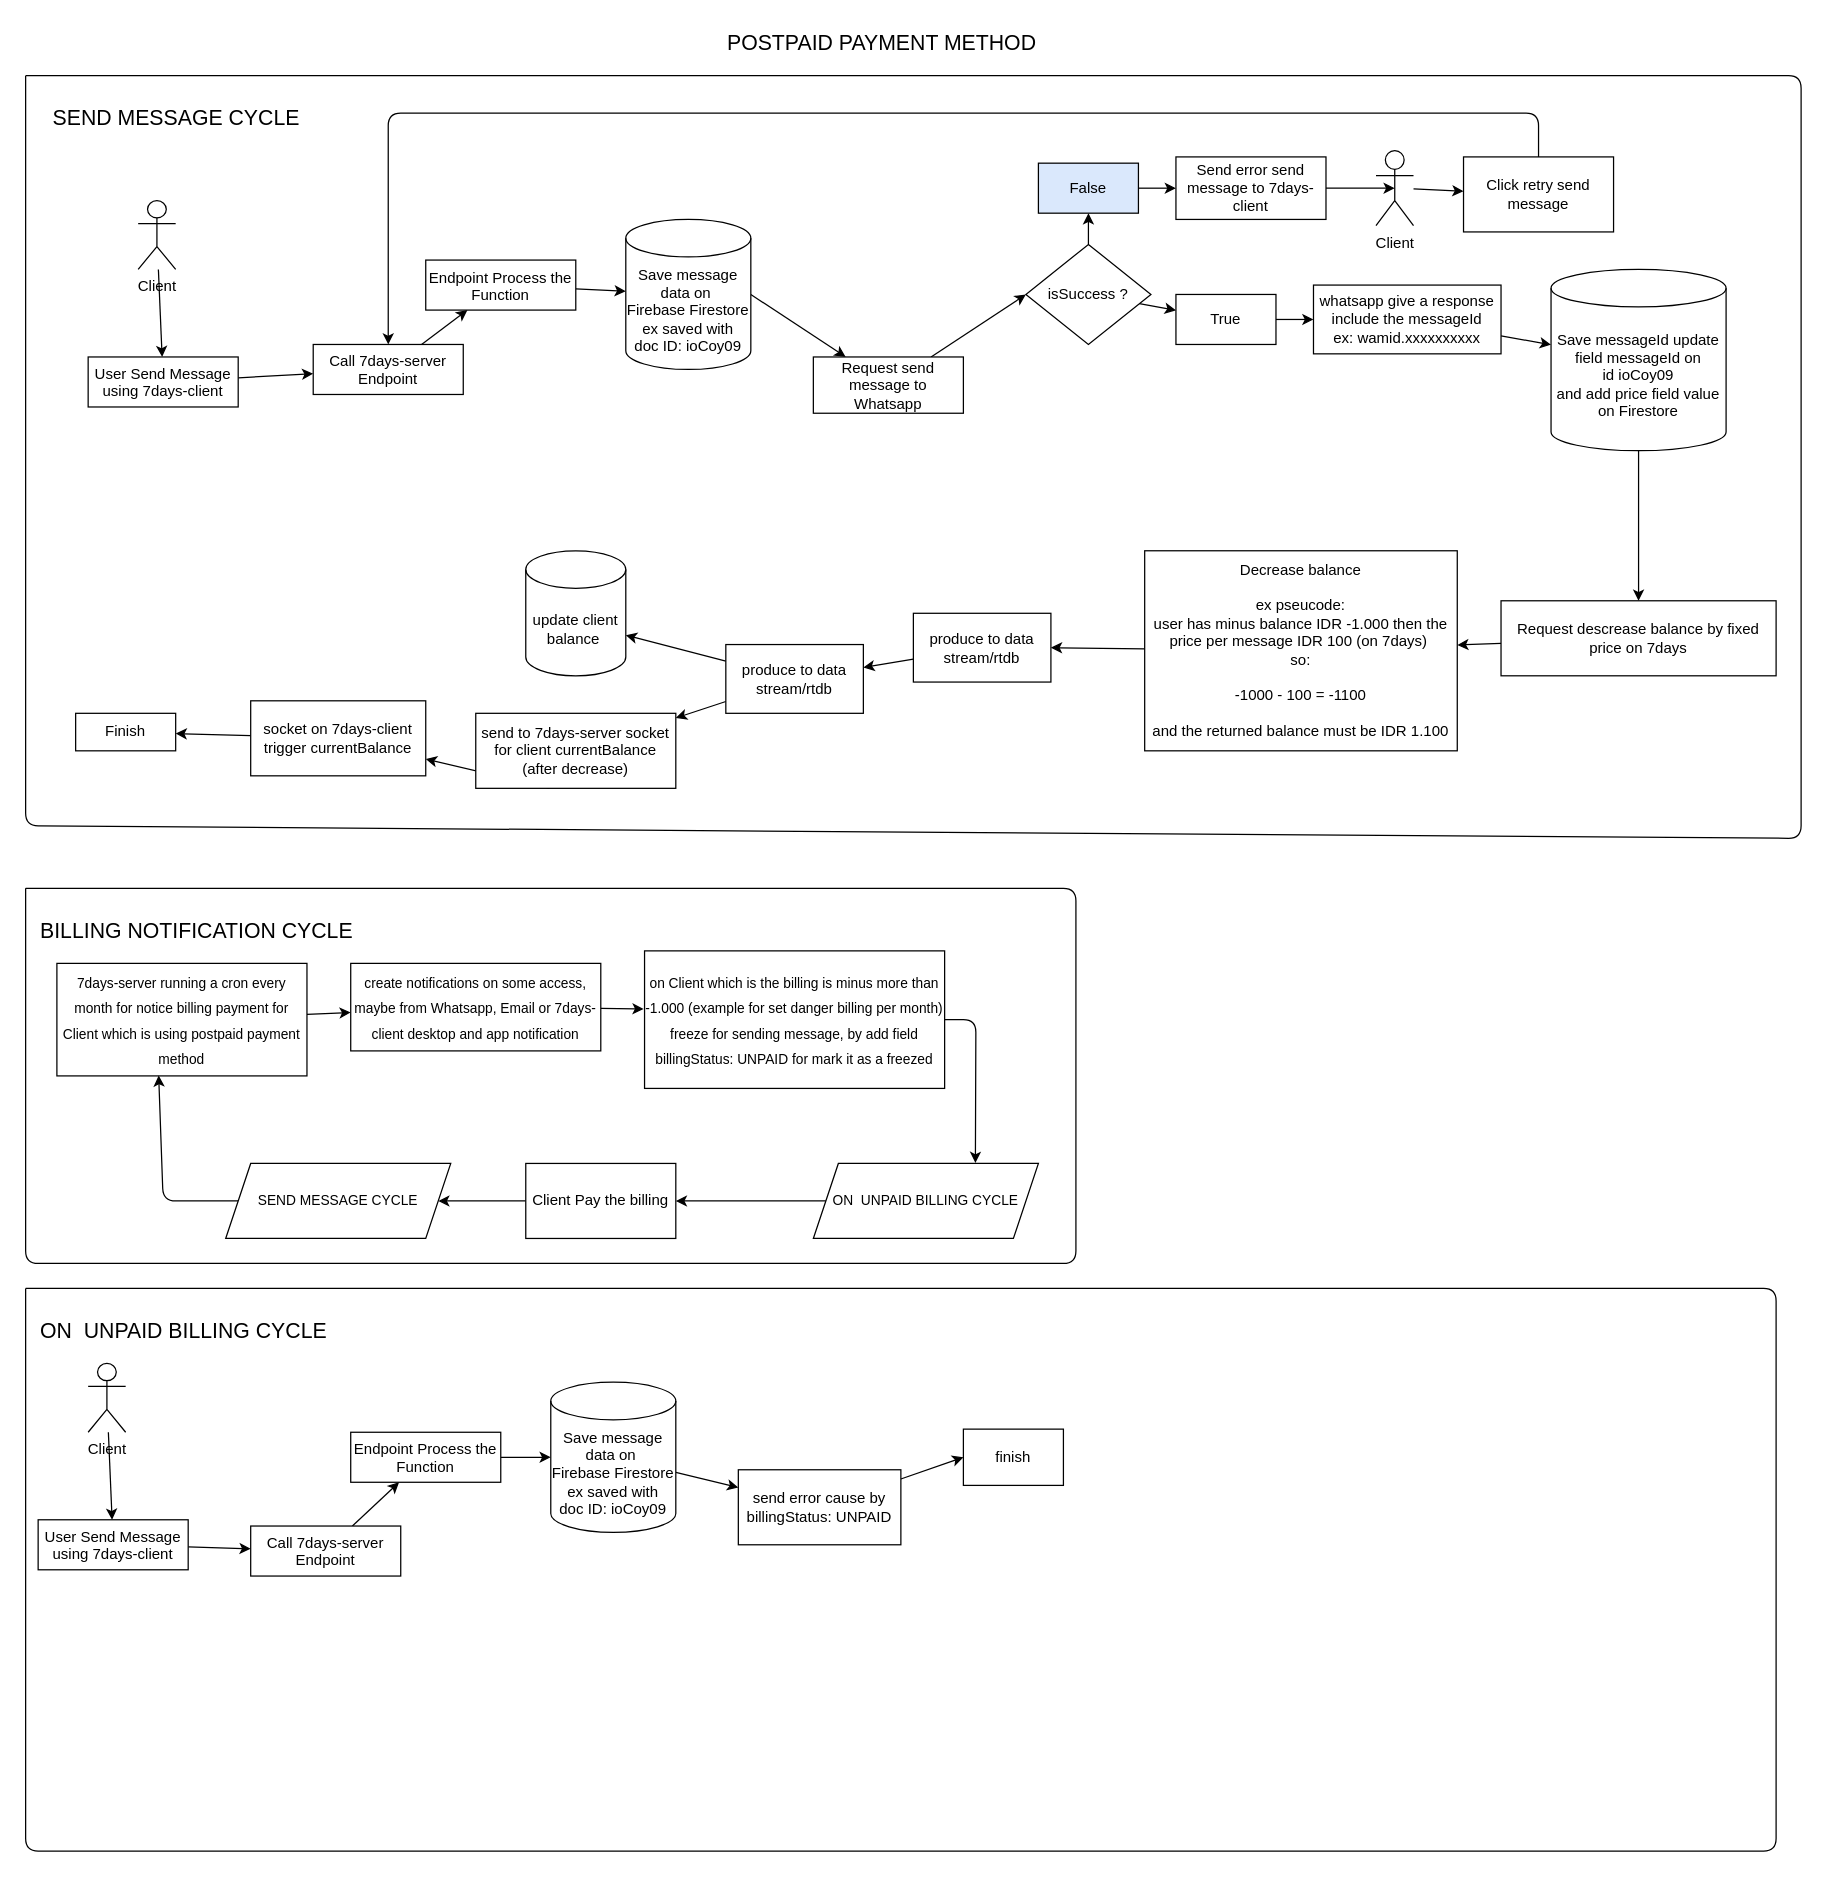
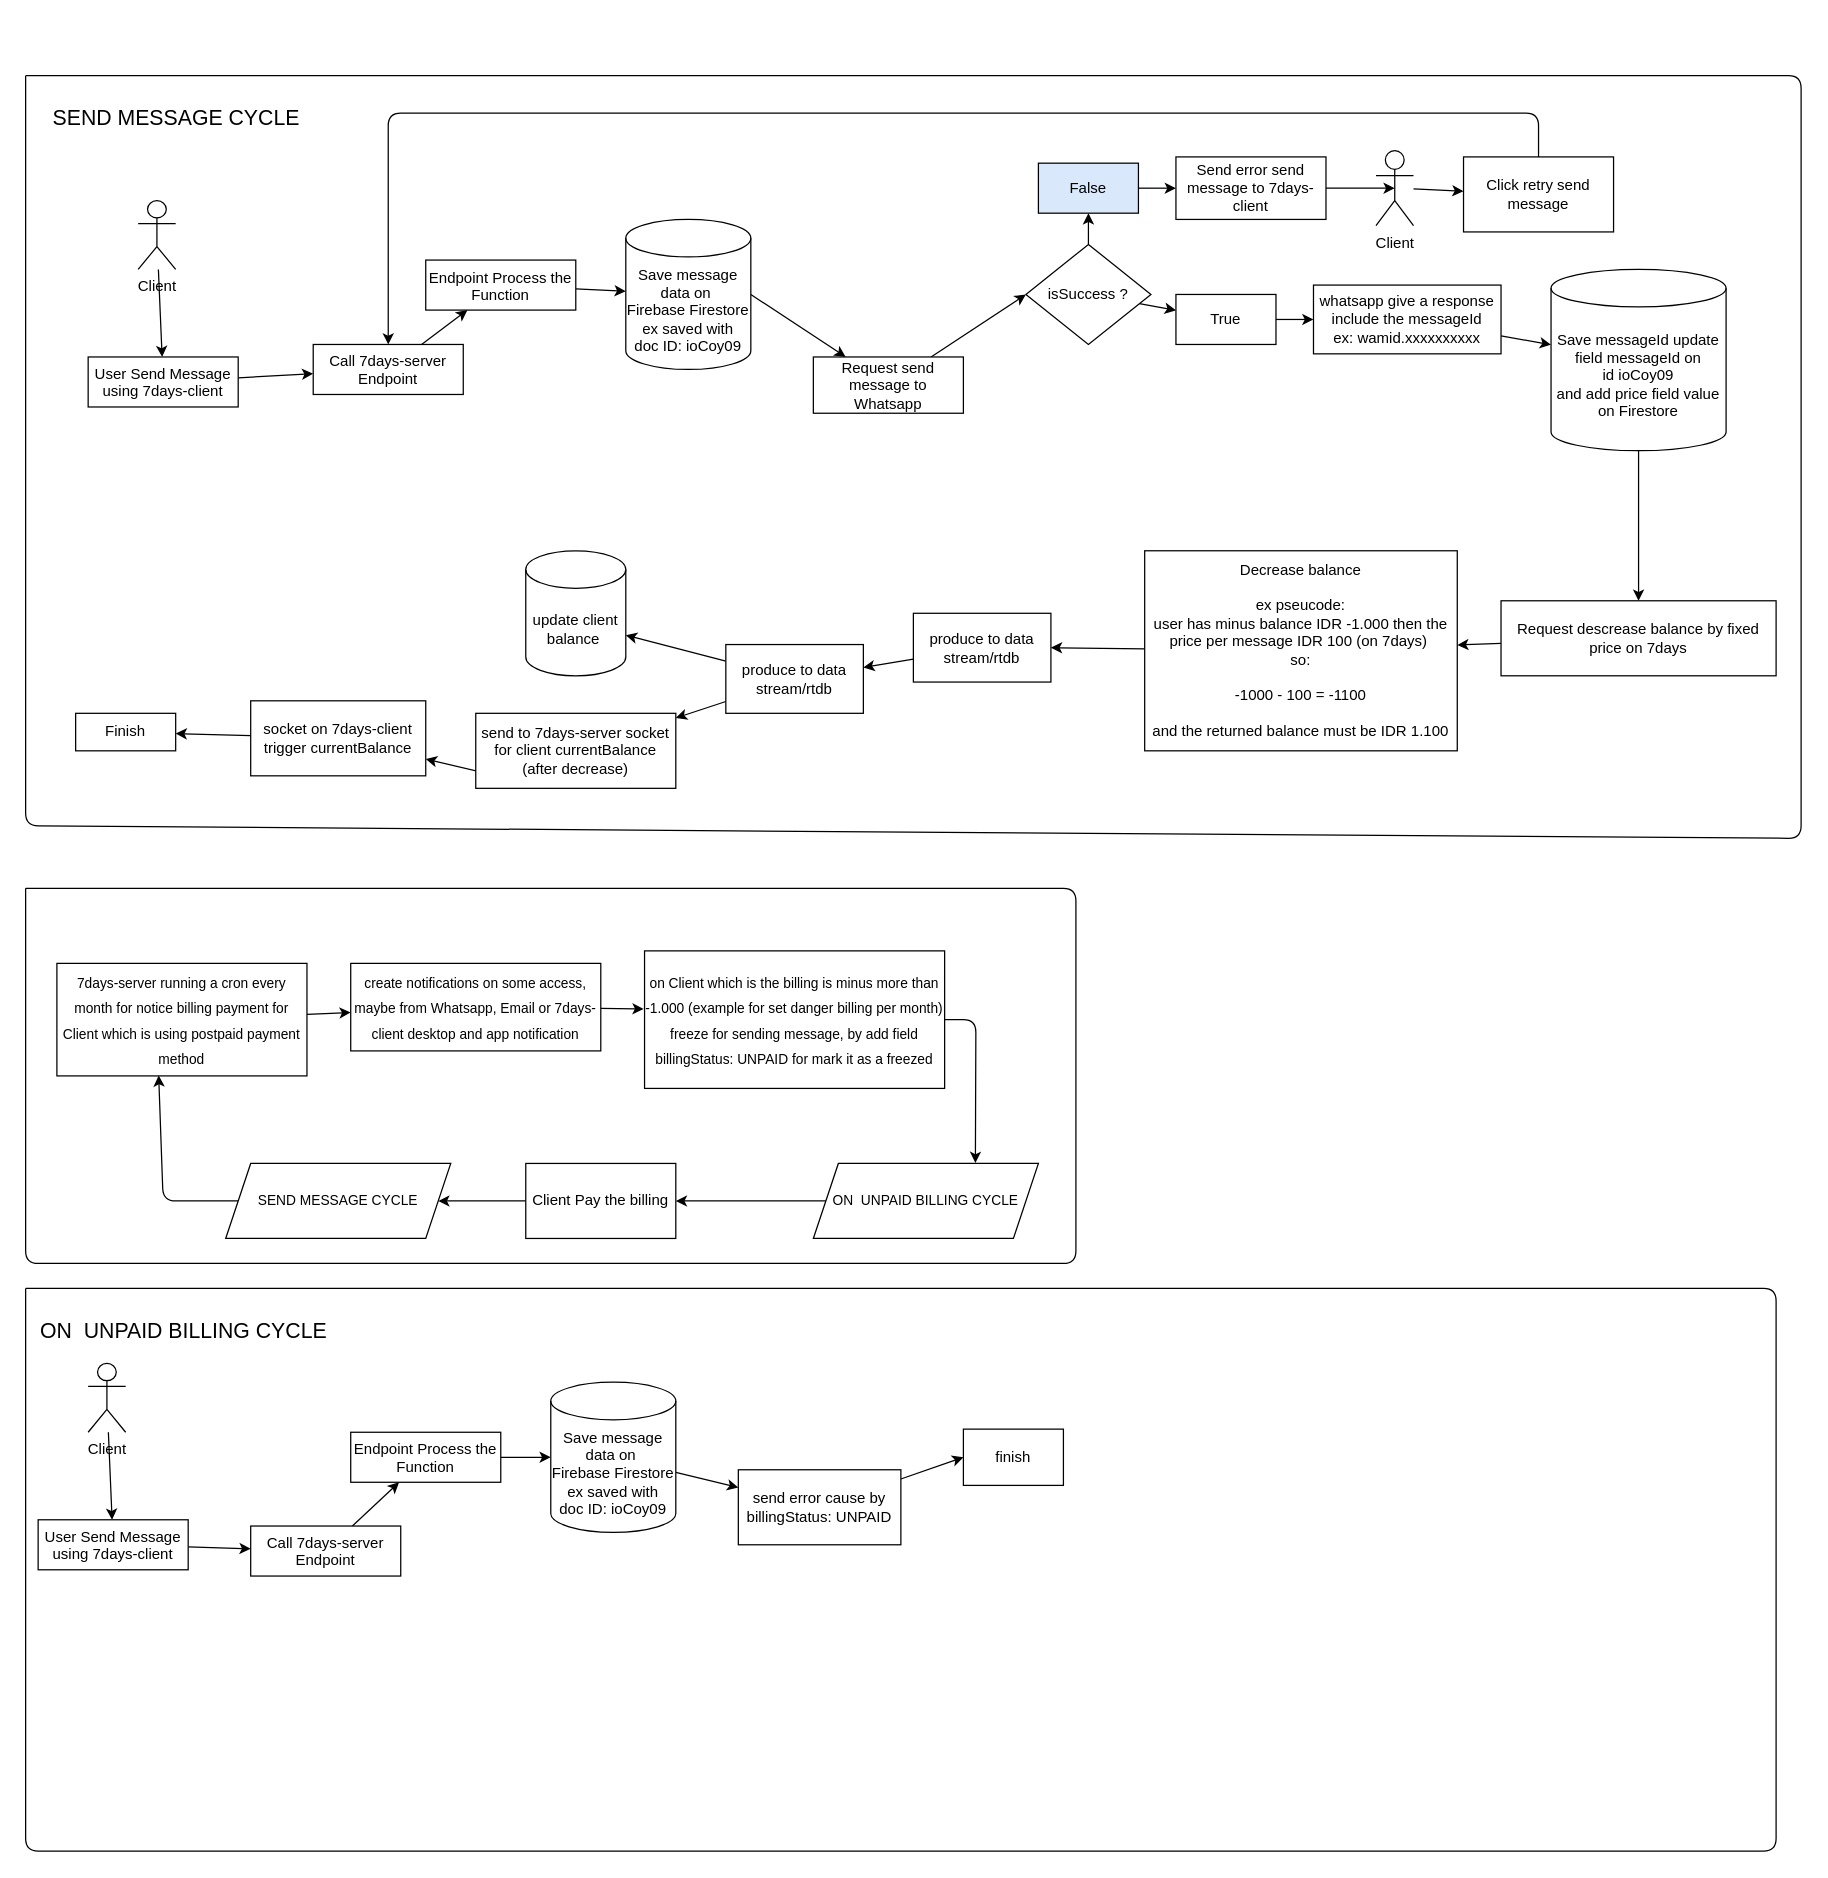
node "POSTPAID PAYMENT METHOD": removed
node "BILLING NOTIFICATION CYCLE": removed
